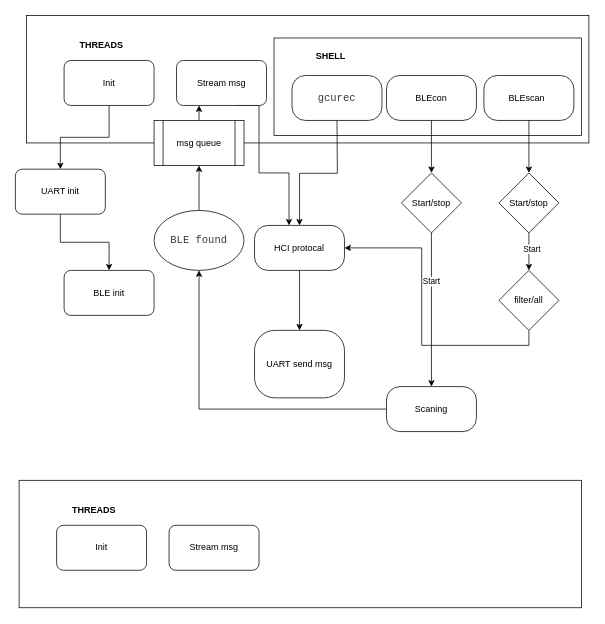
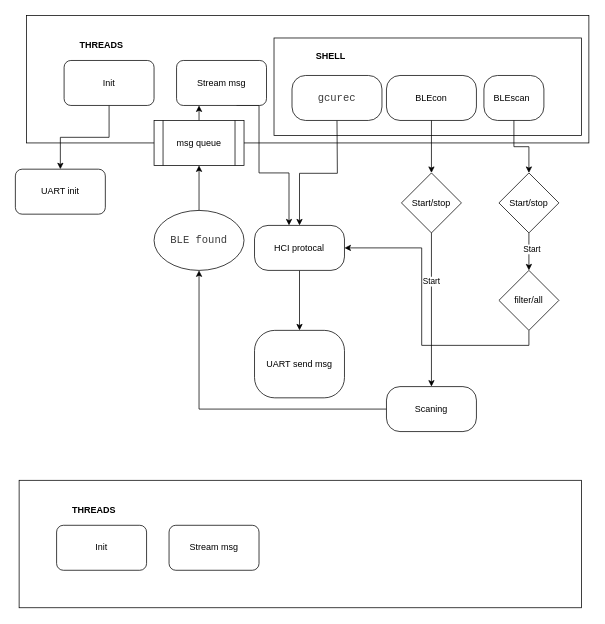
node "BLEscan": size 90x45 -> 60x45
edge "UART init" -> "BLE init": removed
node "BLE init": removed
